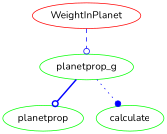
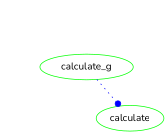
node "WeightInPlanet": removed
node "planetprop_g": label "planetprop_g" -> "calculate_g"
node "planetprop": removed
